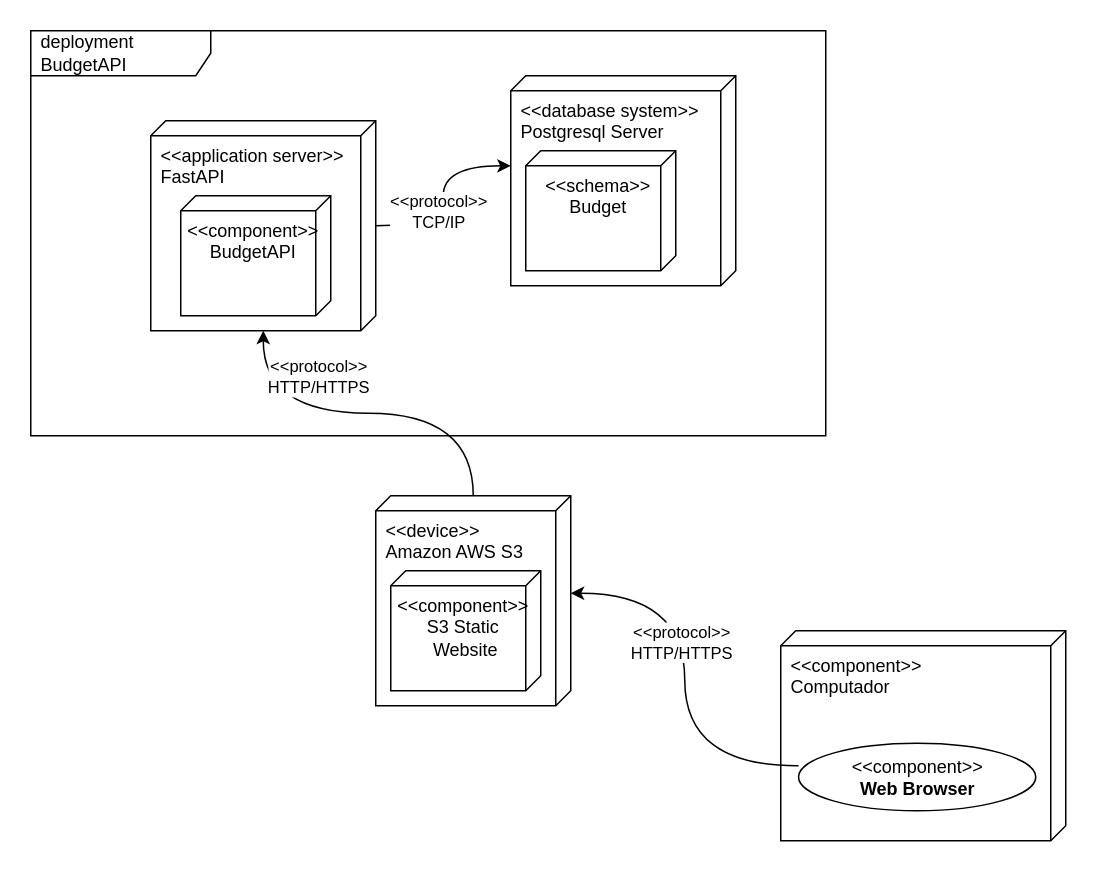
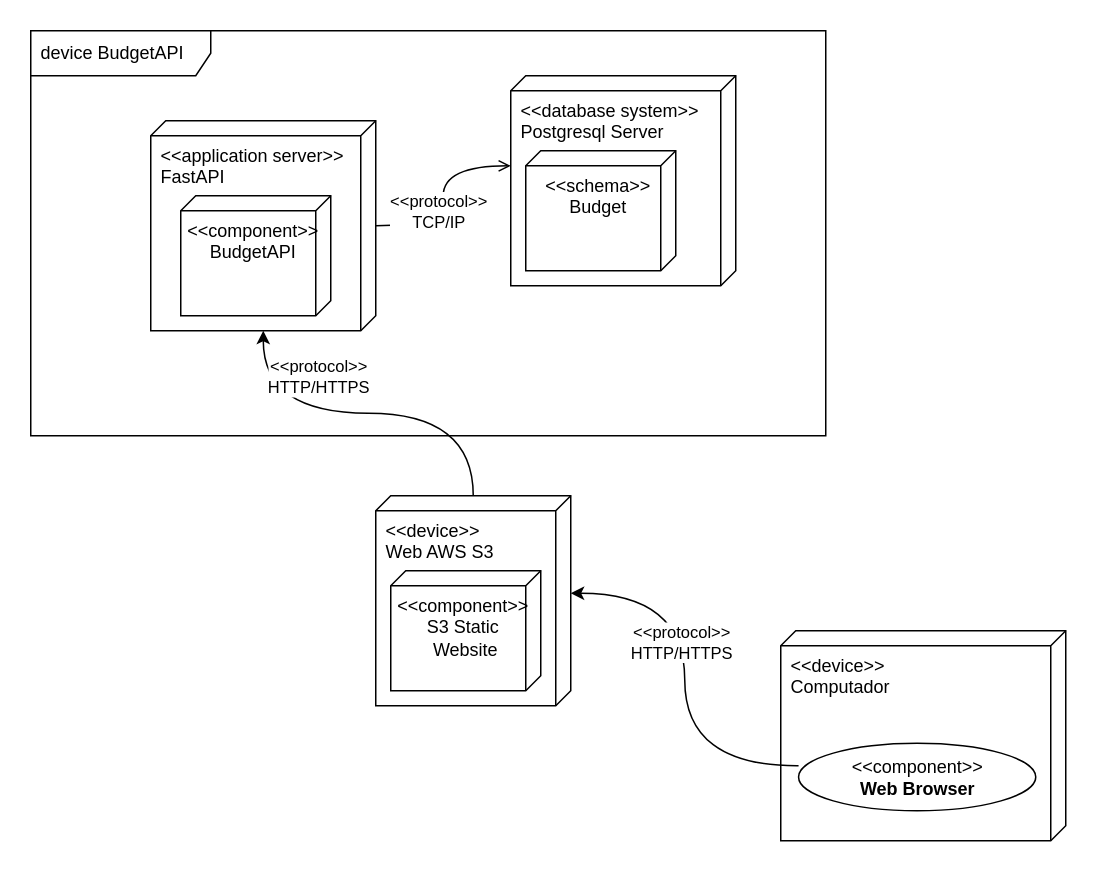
node "deployment BudgetAPI": label "deployment BudgetAPI" -> "device BudgetAPI"
edge "<<application server>> FastAPI" -> "<<database system>> Postgresql Server": arrowhead classic -> open
node "<<device>> Amazon AWS S3": label "<<device>> Amazon AWS S3" -> "<<device>> Web AWS S3"
node "<<component>> Computador": label "<<component>> Computador" -> "<<device>> Computador"
